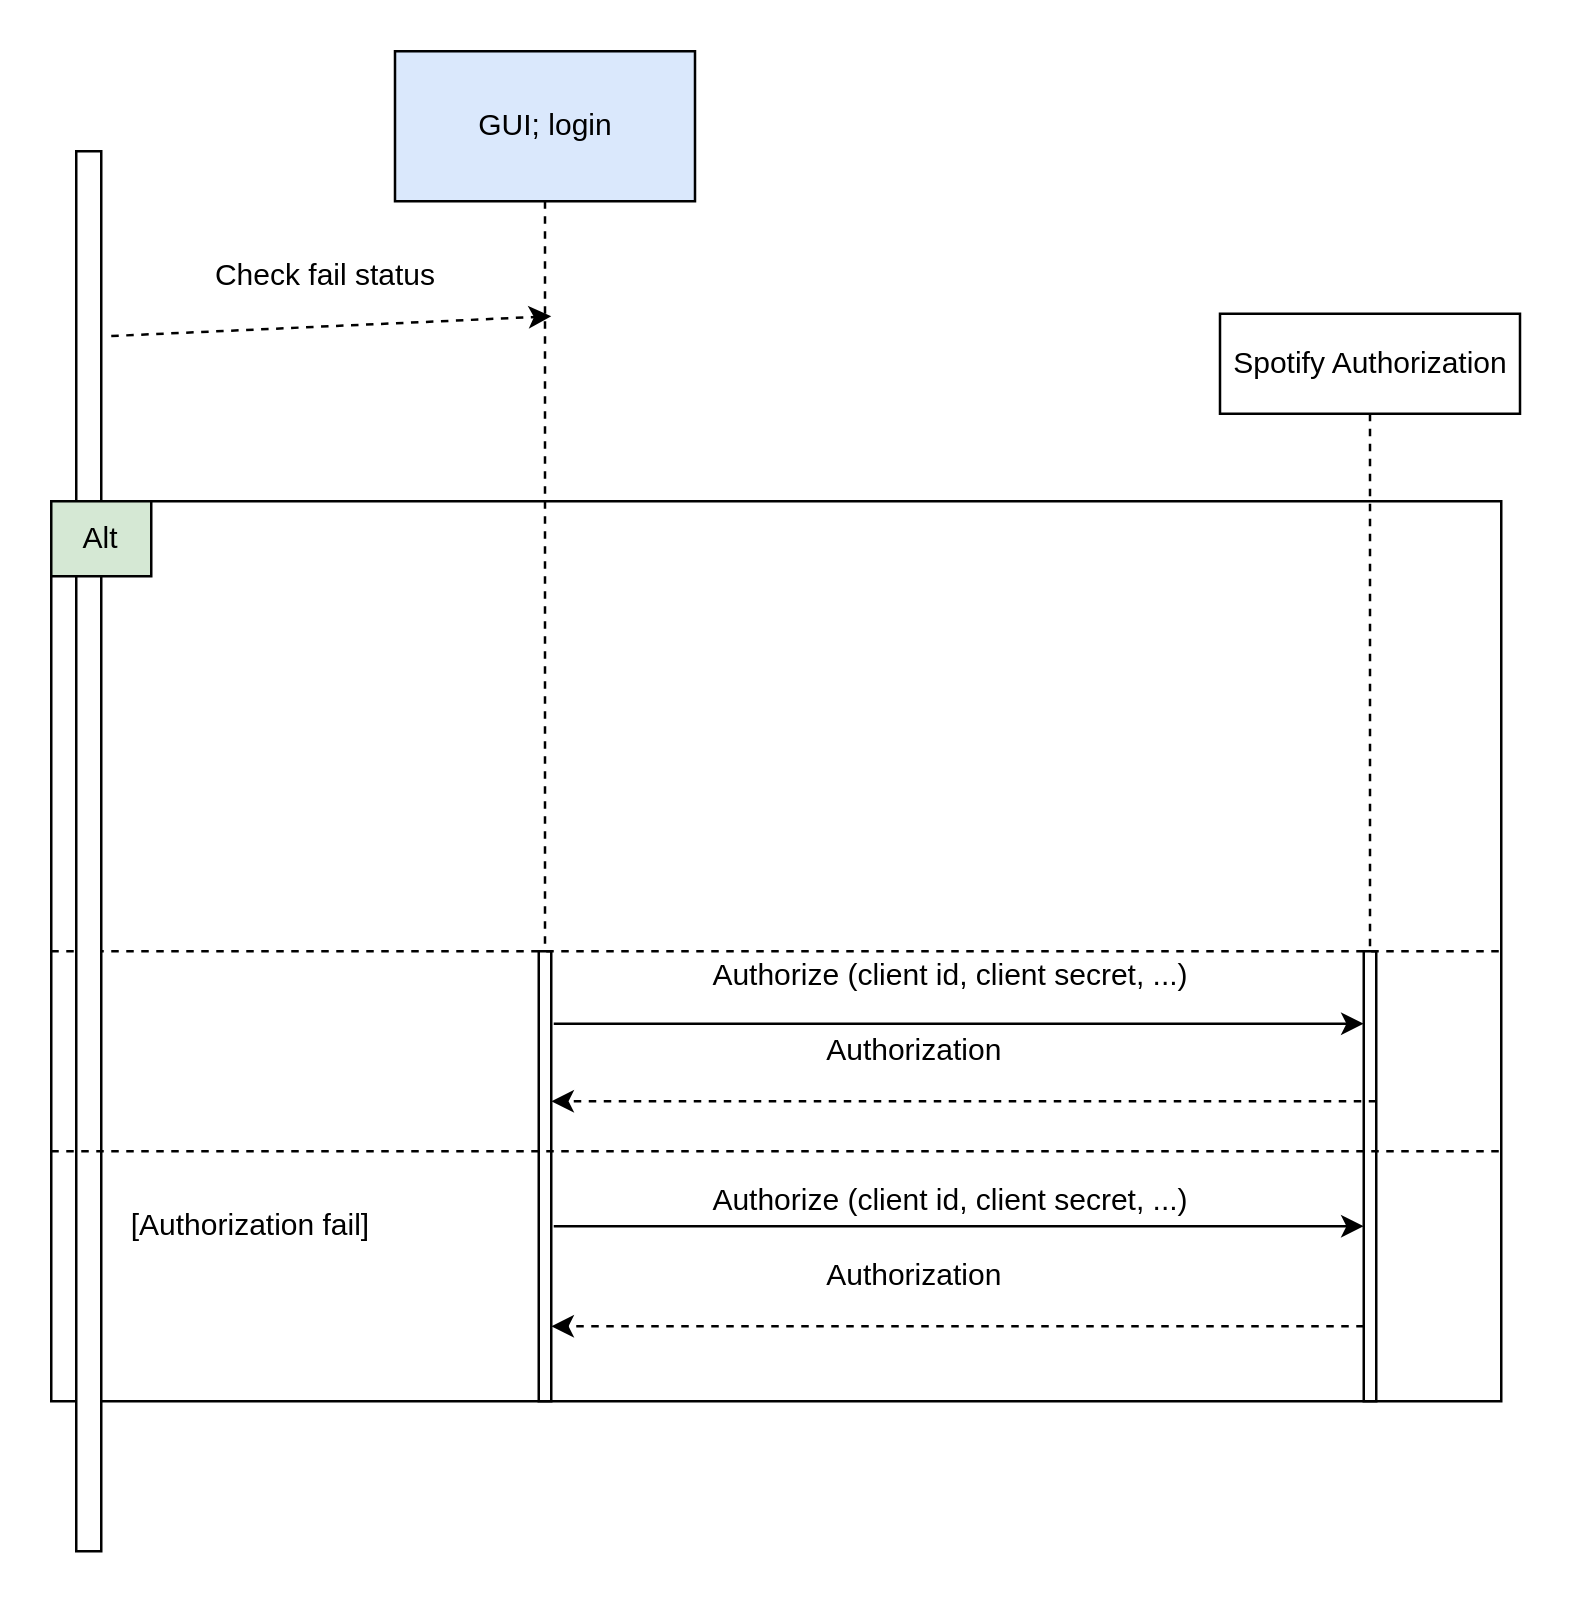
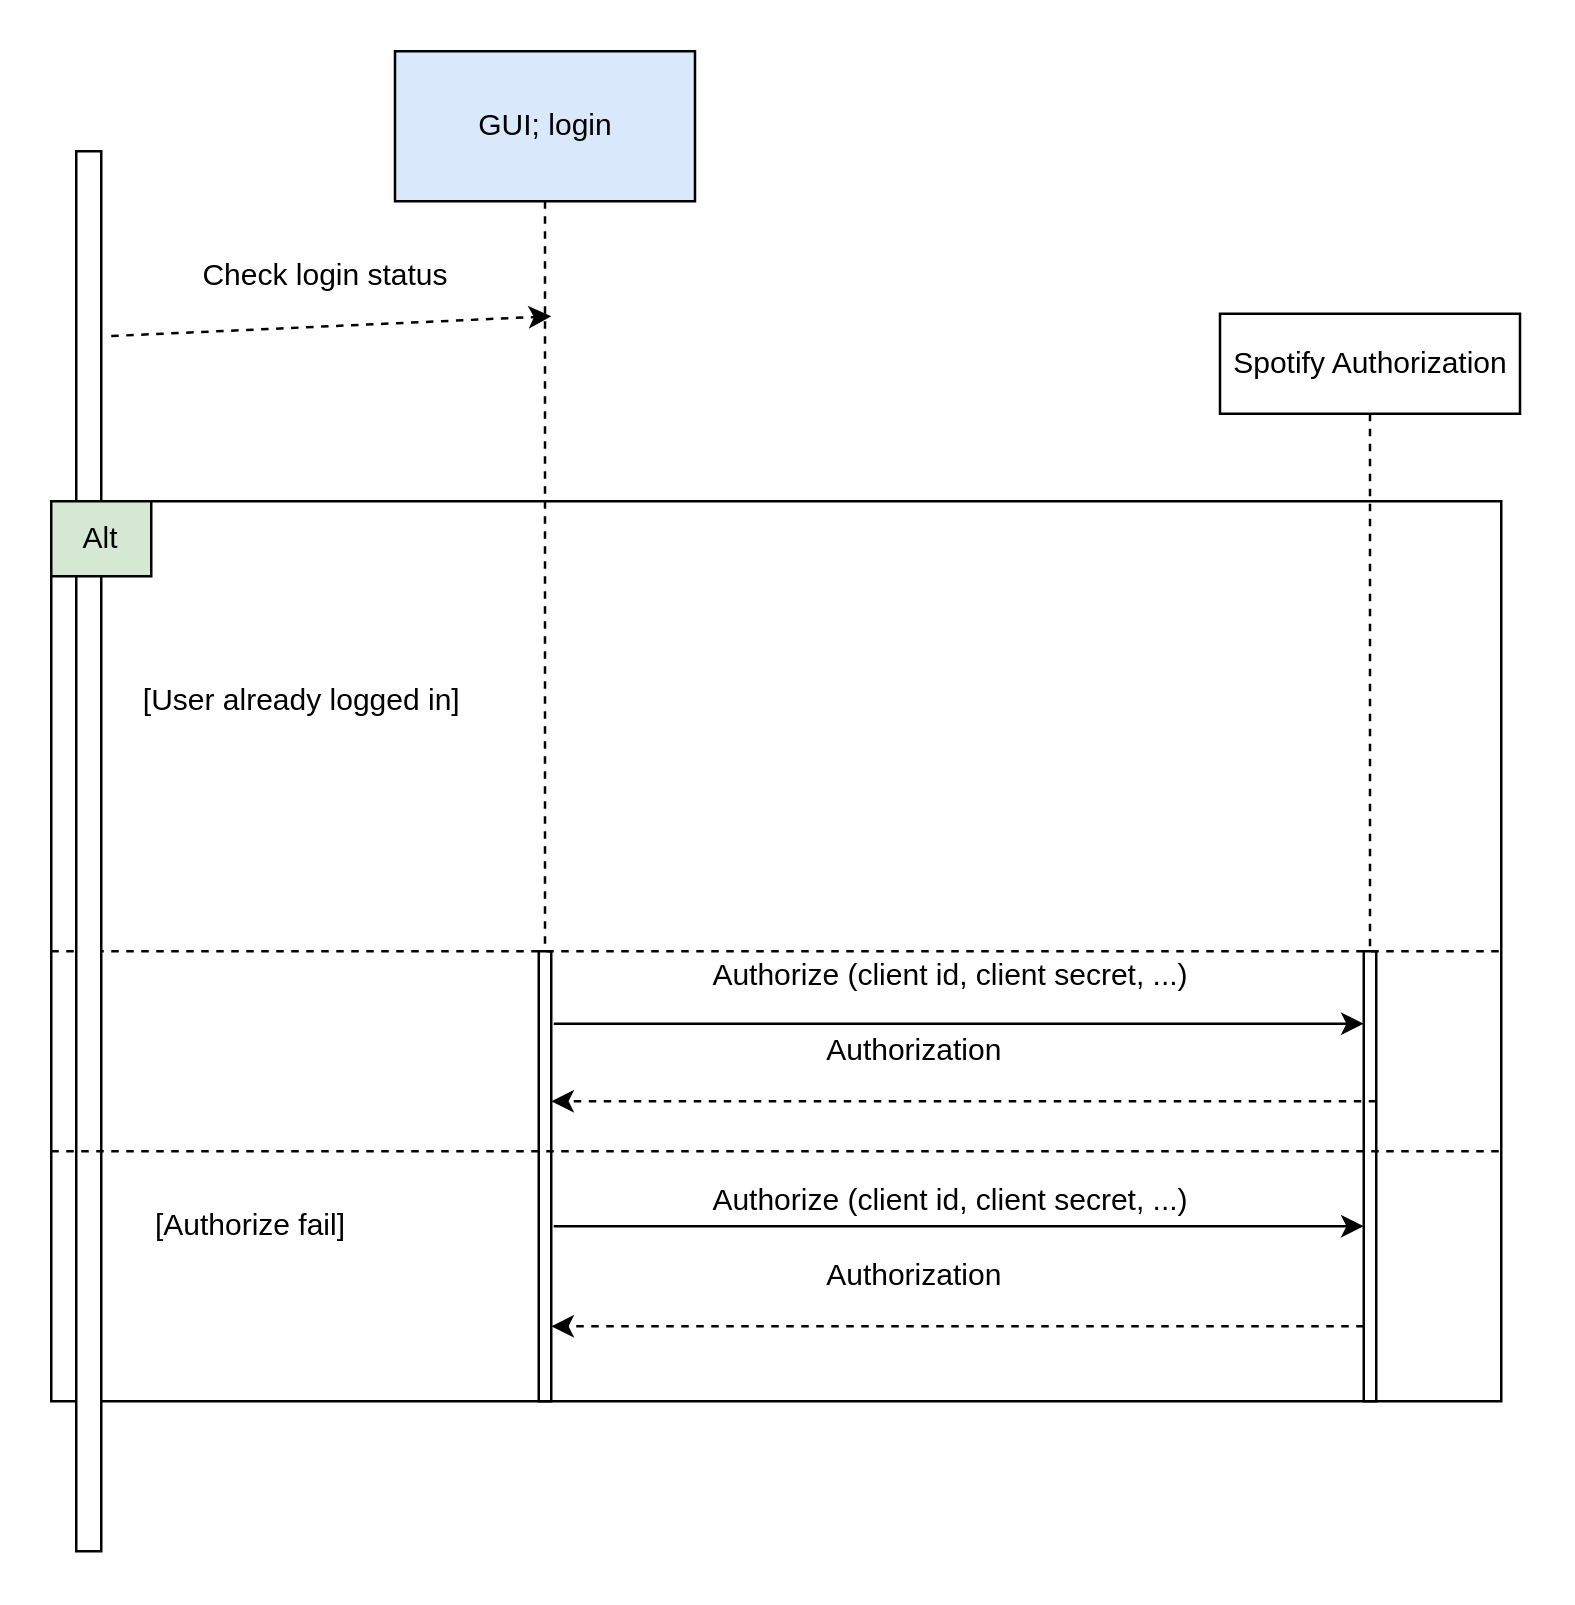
node "Check fail status": label "Check fail status" -> "Check login status"
node "[User already logged in]": added
node "[Authorization fail]": label "[Authorization fail]" -> "[Authorize fail]"
